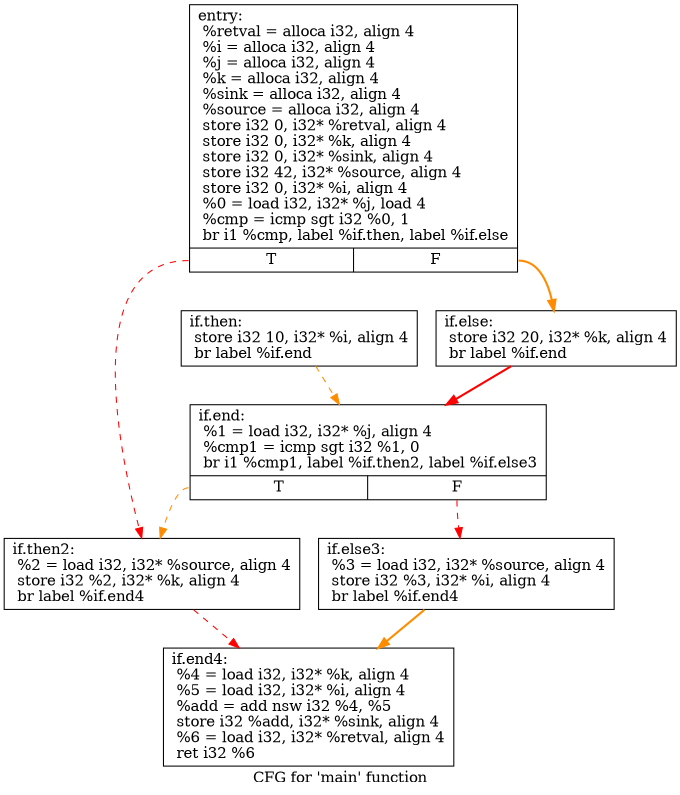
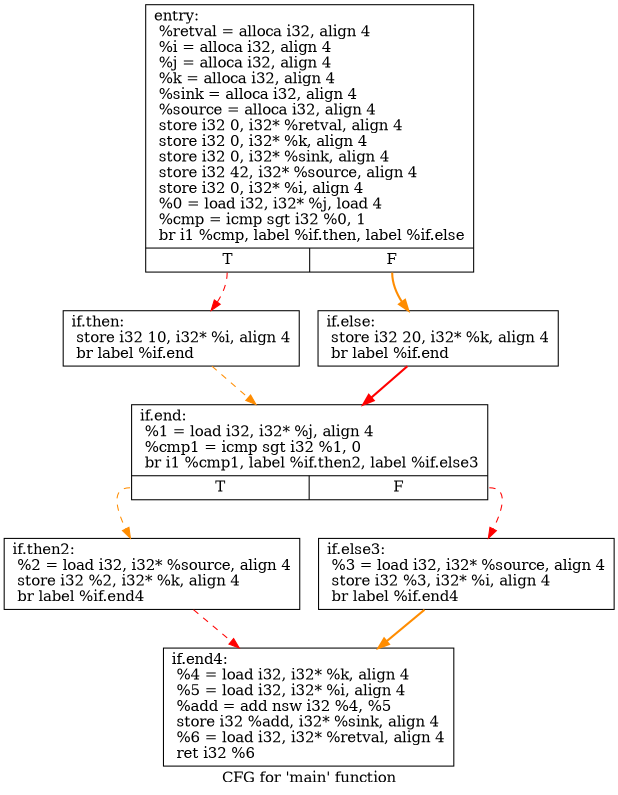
edge "entry:" -> "if.then2:": now "entry:" -> "if.then:"
